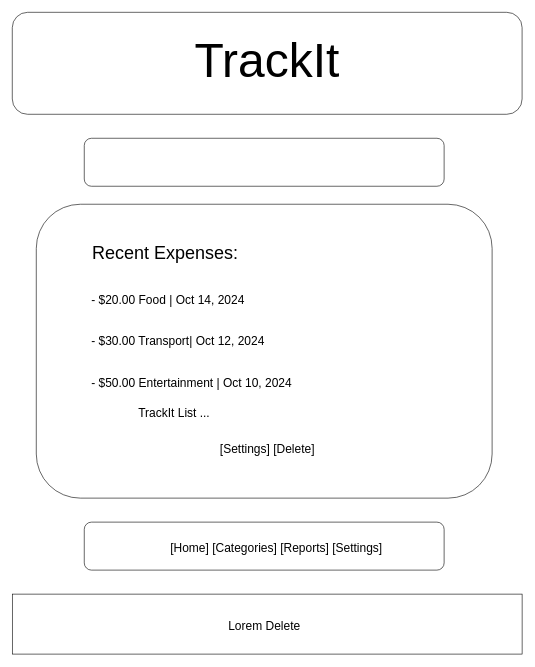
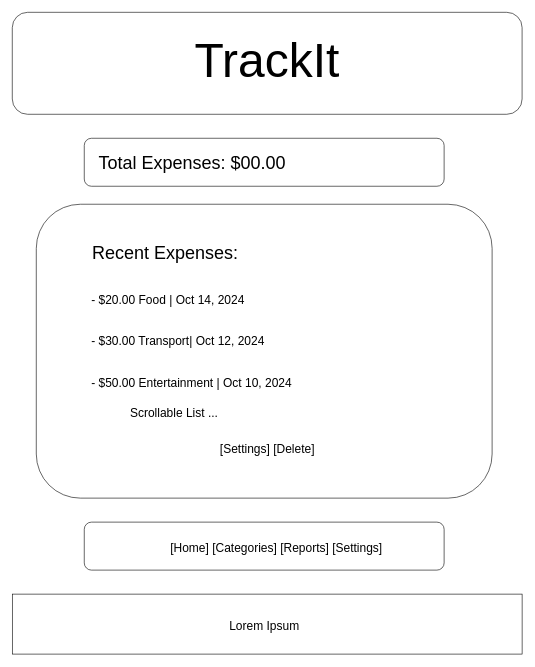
node "Total Expenses: $00.00": added
node "TrackIt List ...": label "TrackIt List ..." -> "Scrollable List ..."
node "Lorem Delete": label "Lorem Delete" -> "Lorem Ipsum"
